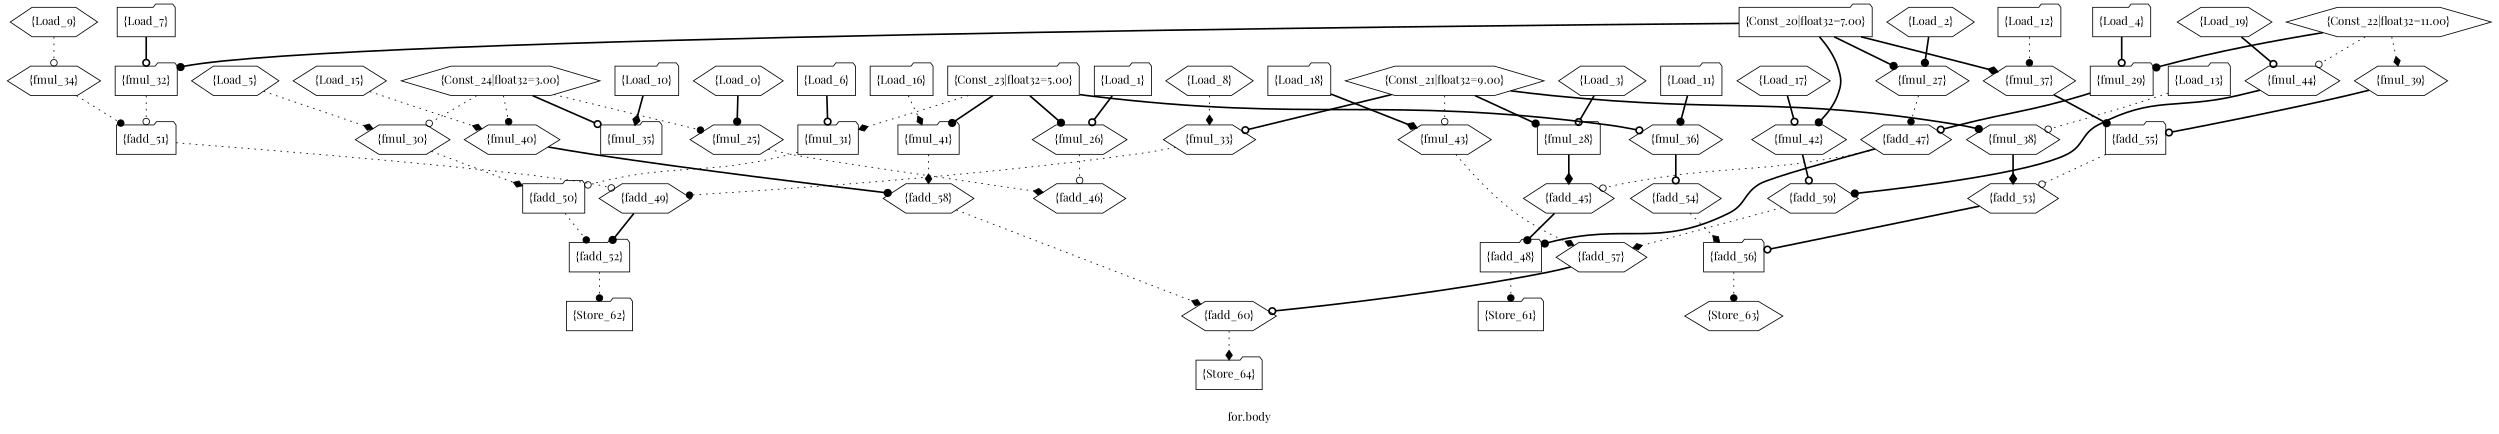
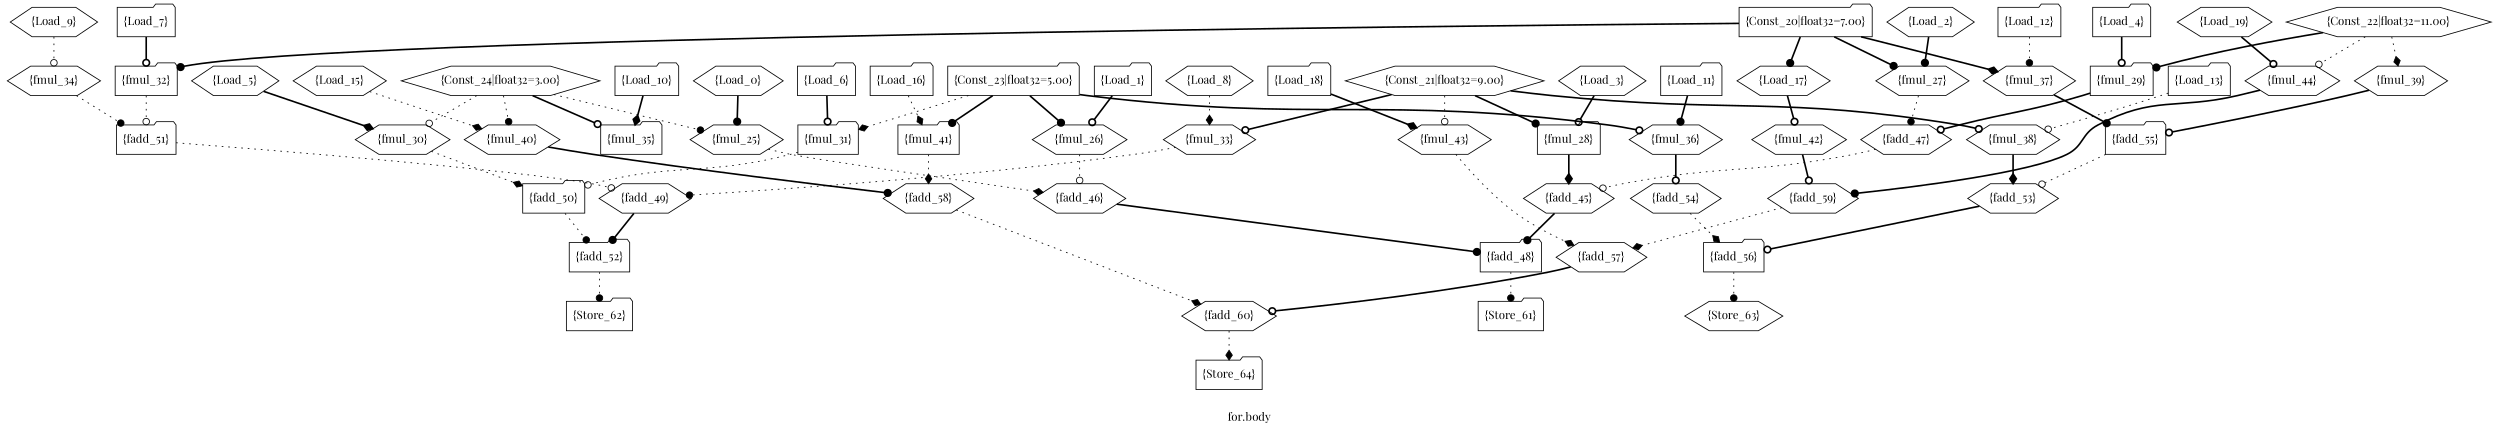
edge "{Const_20|float32=7.00}" -> "{fmul_42}": now "{Const_20|float32=7.00}" -> "{Load_17}"
edge "{Const_21|float32=9.00}" -> "{fmul_38}": arrowhead dot -> odot
edge "{Load_5}" -> "{fmul_30}": style dotted -> bold
edge "{fadd_47}" -> "{fadd_48}": now "{fadd_46}" -> "{fadd_48}"
